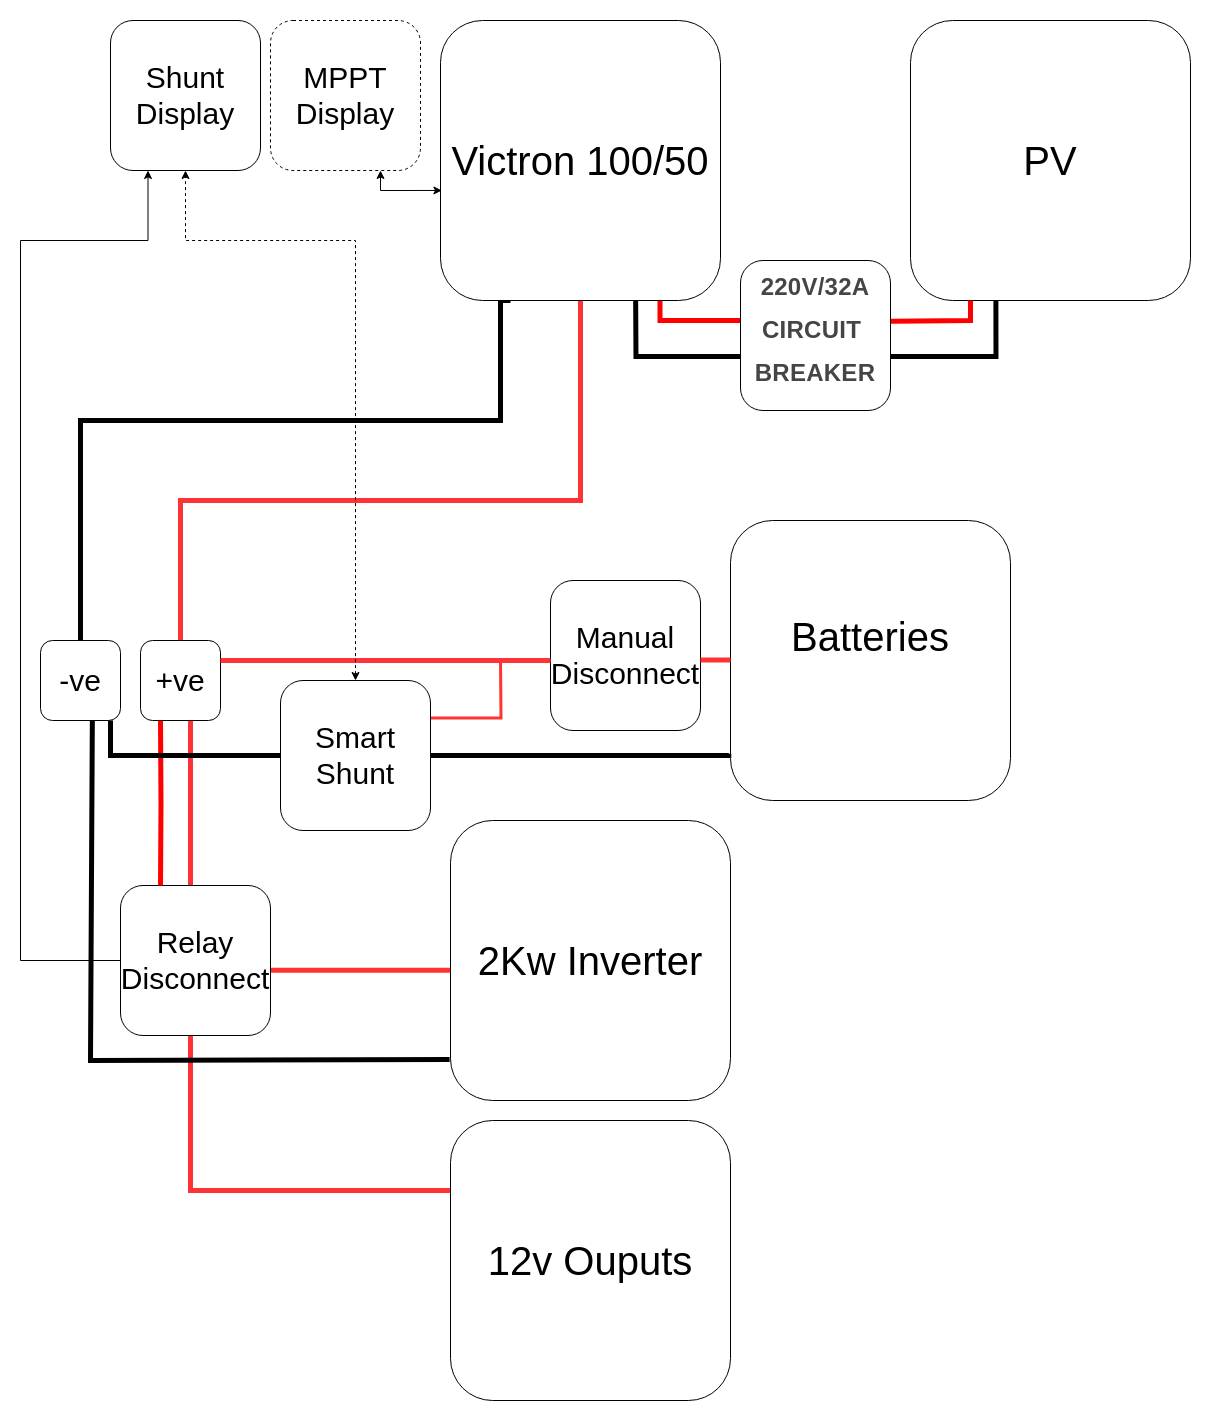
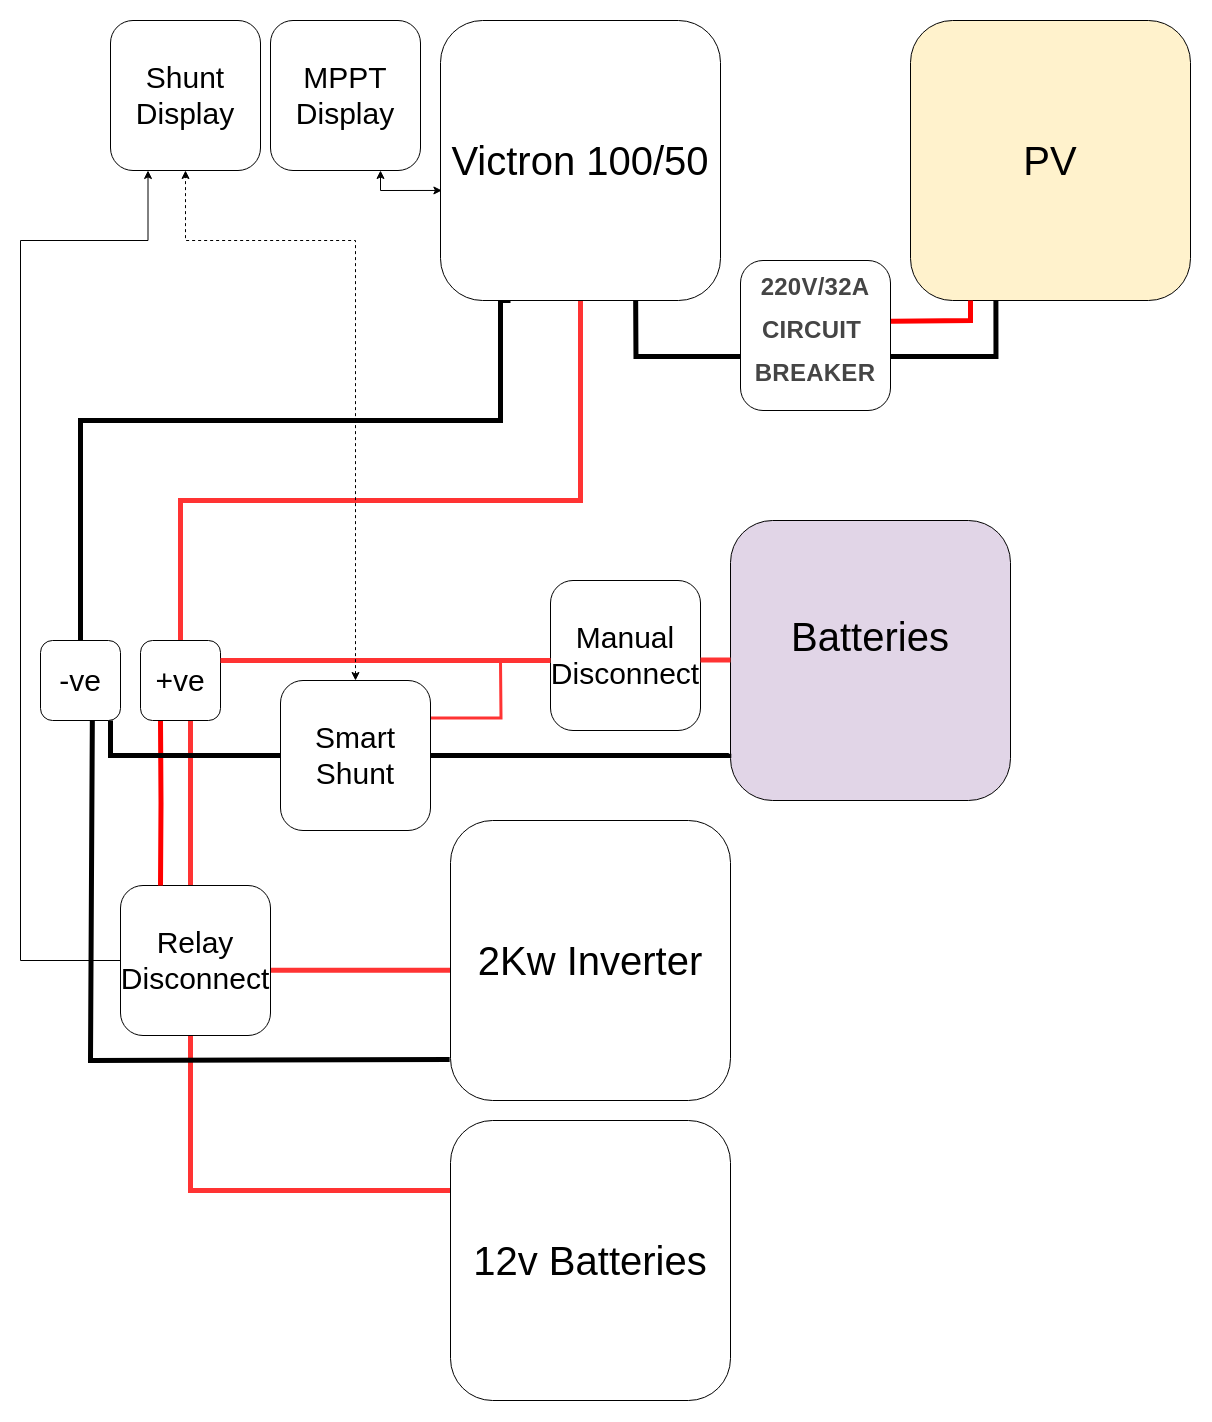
node "MPPT Display": style dashed -> solid
node "PV": fillcolor #ffffff -> #fff2cc
edge "Victron 100/50" -- "220V/32ACircuit Breaker": removed
node "Batteries": fillcolor #ffffff -> #e1d5e7
node "12v Ouputs": label "12v Ouputs" -> "12v Batteries"
